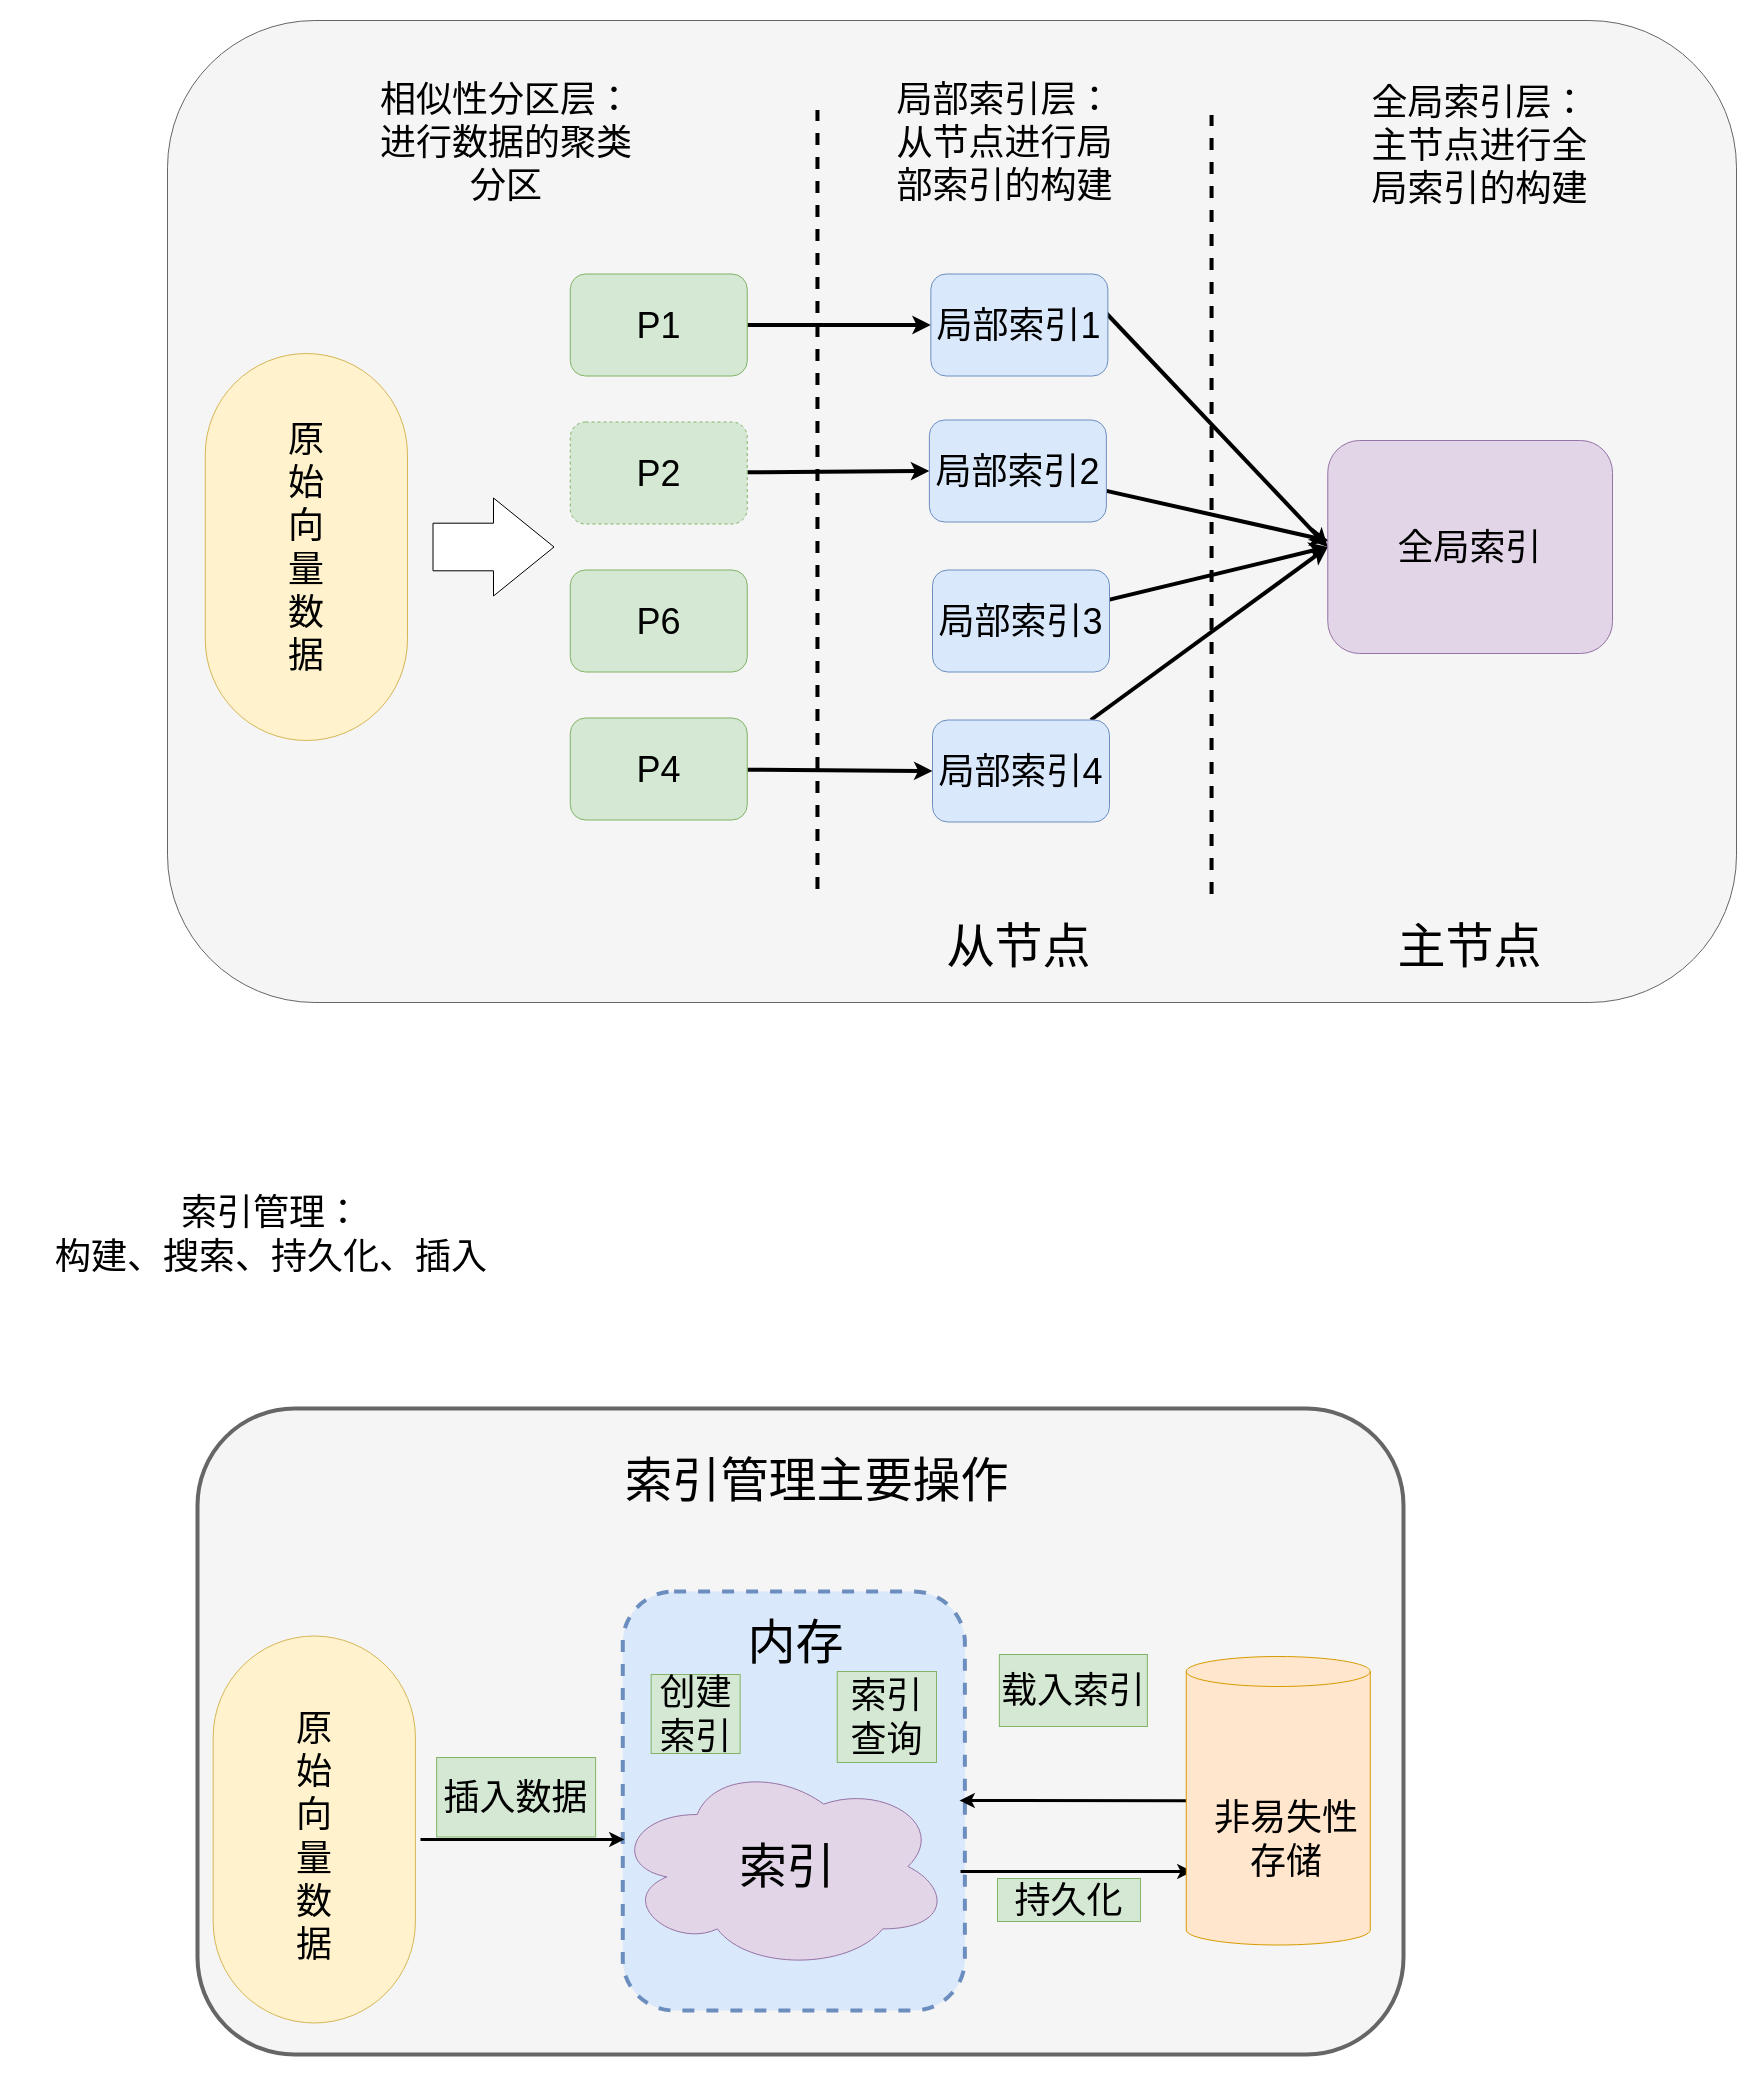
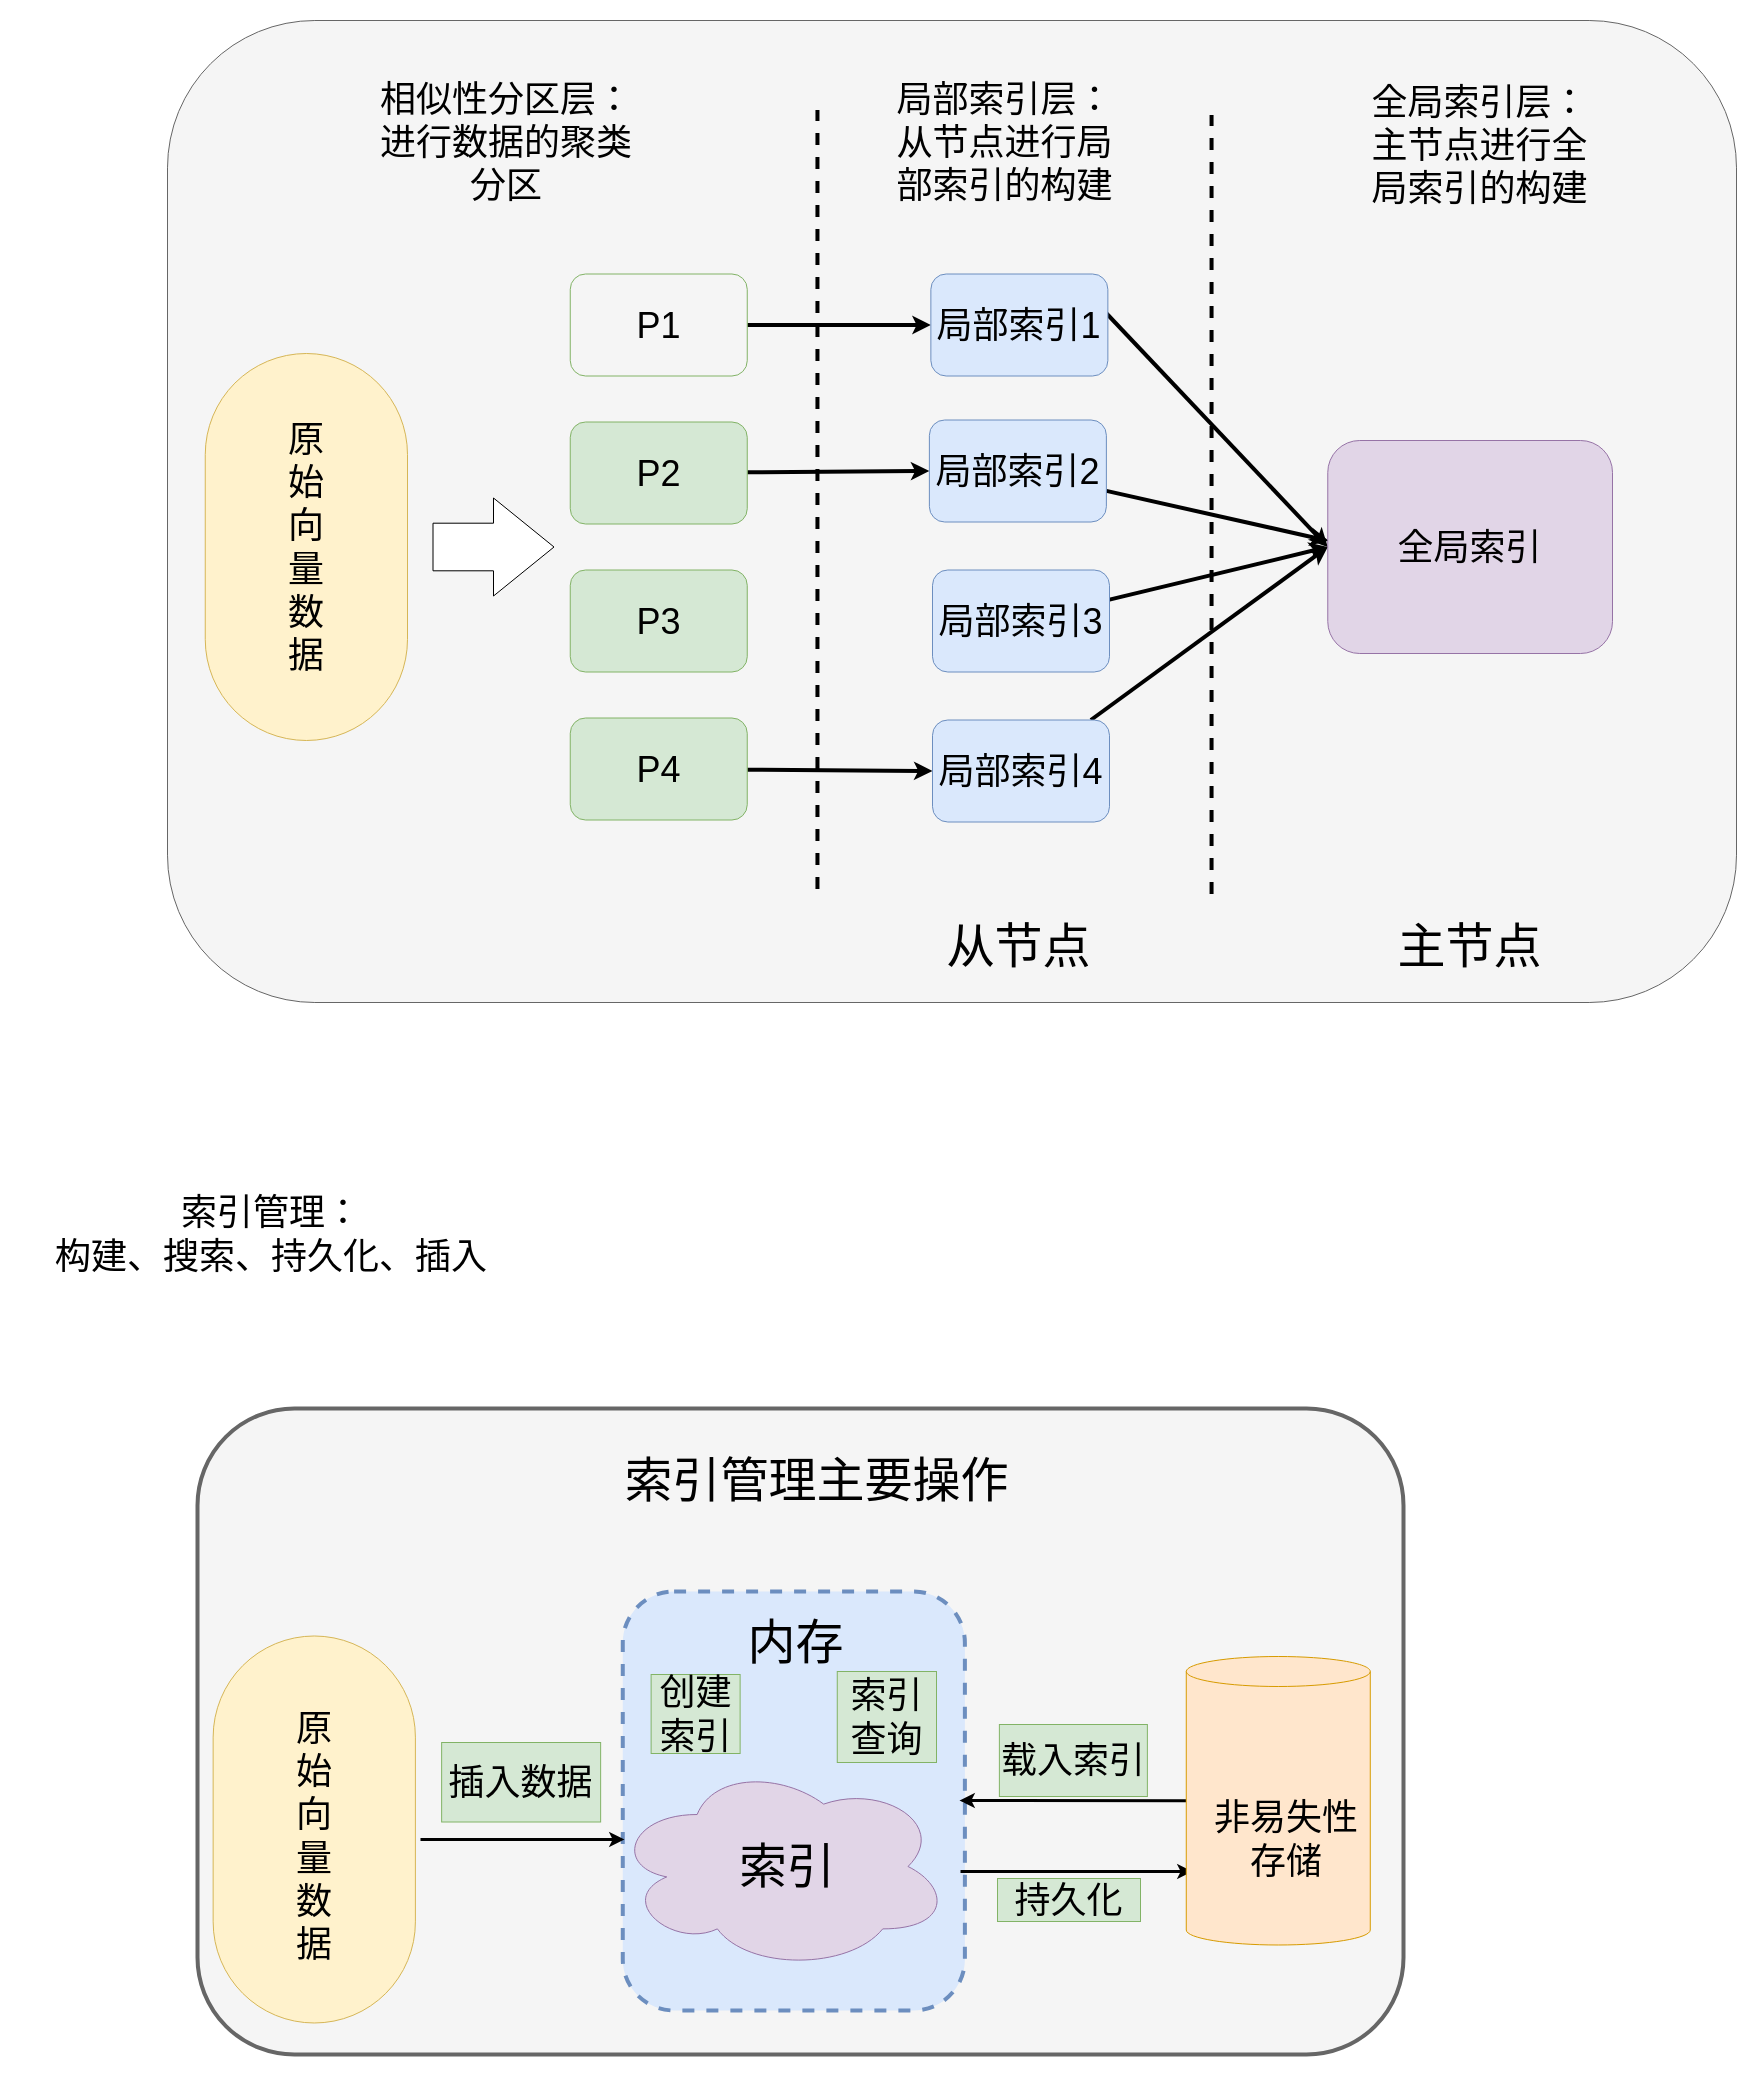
node "P1": fillcolor #d5e8d4 -> #f5f5f5
node "P2": style dashed -> solid
node "P6": label "P6" -> "P3"
node "载入索引": moved (1073, 1691) -> (1073, 1761)
node "插入数据": moved (516, 1797) -> (521, 1782)
